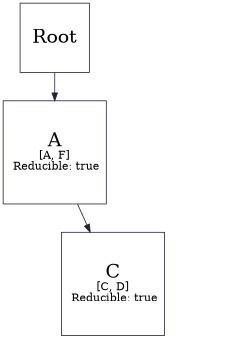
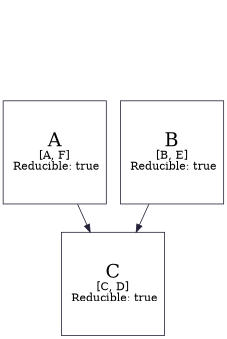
node "Root": removed
node "B": added
